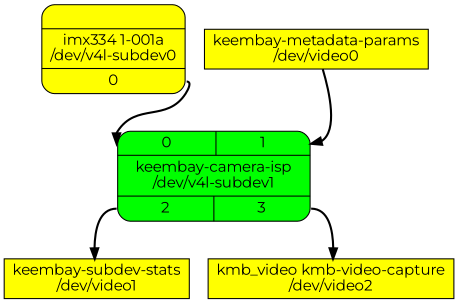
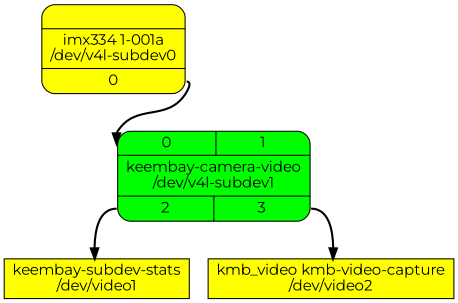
node "keembay-metadata-params /dev/video0": removed
node "0": text "keembay-camera-isp" -> "keembay-camera-video"
